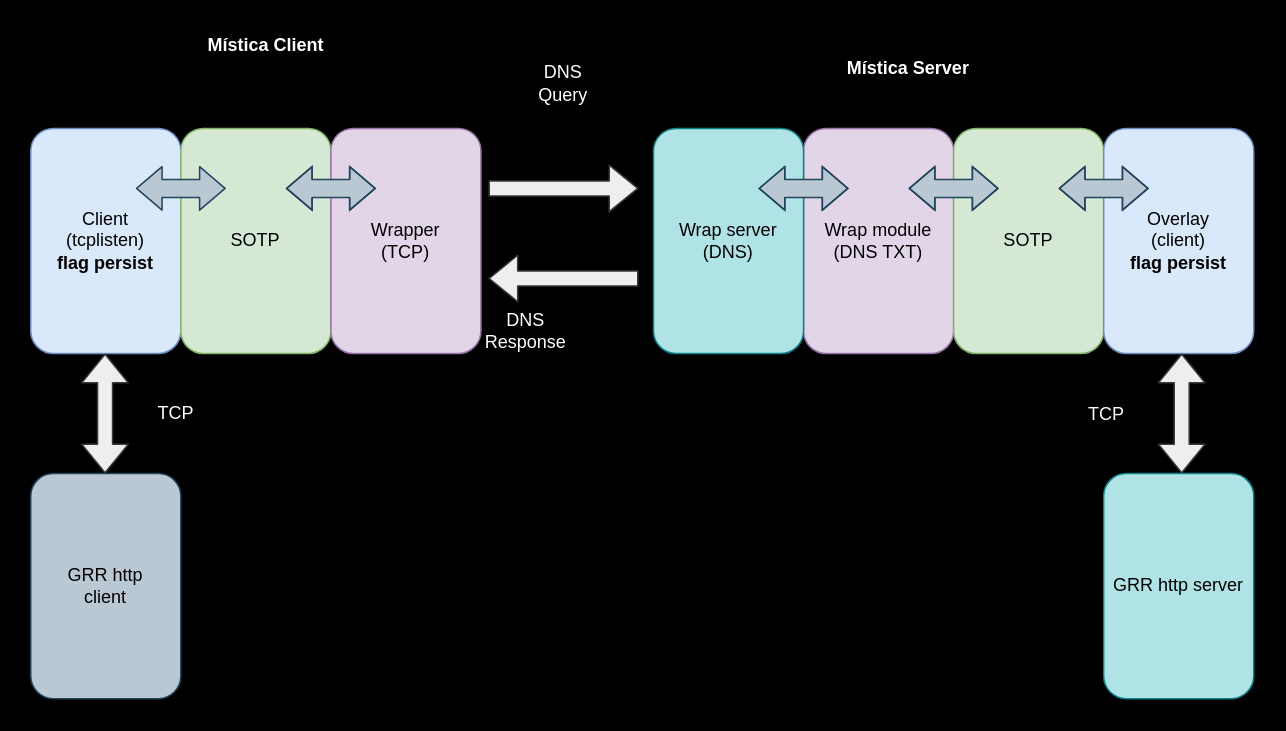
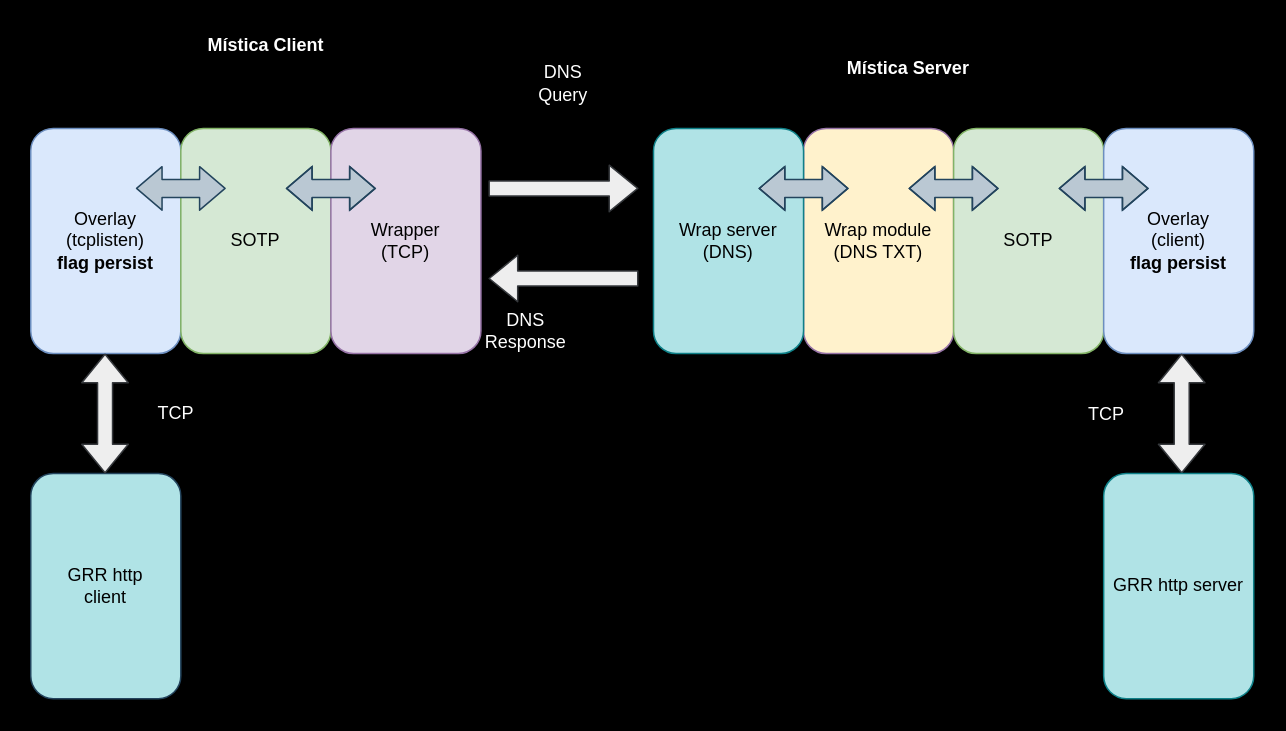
node "Client (tcplisten) flag persist": label "Client (tcplisten) flag persist" -> "Overlay (tcplisten) flag persist"
node "Wrap module (DNS TXT)": fillcolor #e1d5e7 -> #fff2cc
node "GRR http client": fillcolor #bac8d3 -> #b0e3e6
